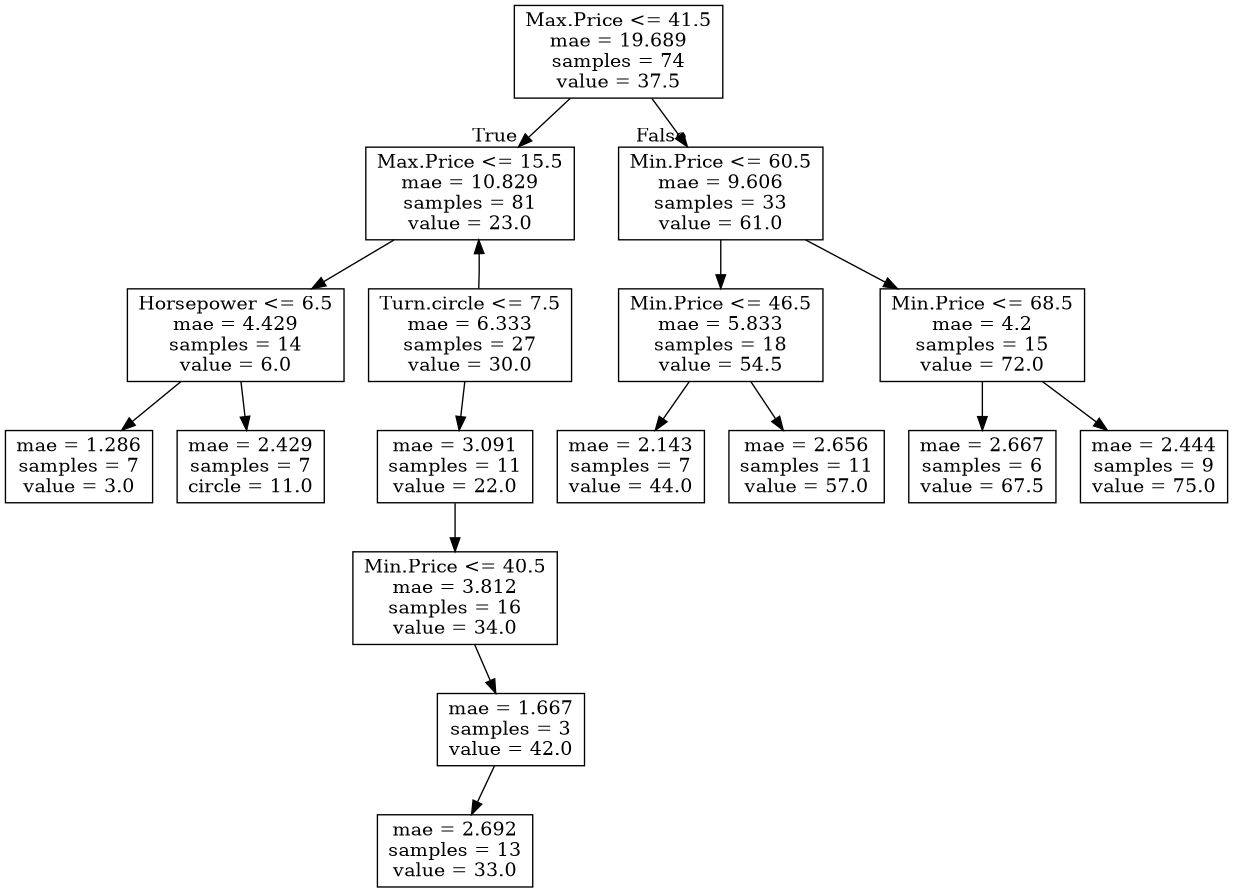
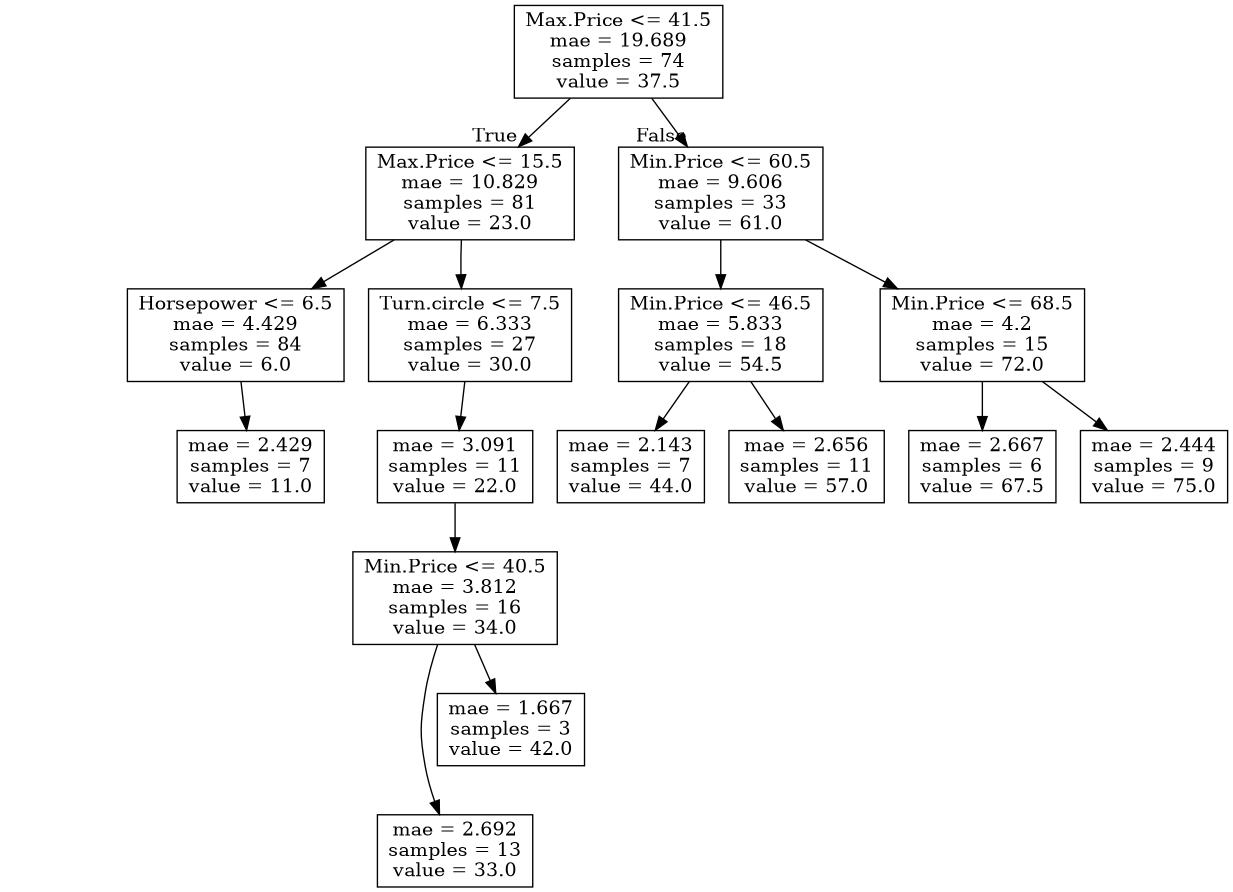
edge "Turn.circle <= 7.5 mae = 6.333 samples = 27 value = 30.0" -> "Max.Price <= 15.5 mae = 10.829 samples = 81 value = 23.0": reversed
node "Horsepower <= 6.5 mae = 4.429 samples = 14 value = 6.0": label "Horsepower <= 6.5 mae = 4.429 samples = 14 value = 6.0" -> "Horsepower <= 6.5 mae = 4.429 samples = 84 value = 6.0"
node "mae = 1.286 samples = 7 value = 3.0": removed
node "mae = 2.429 samples = 7 circle = 11.0": label "mae = 2.429 samples = 7 circle = 11.0" -> "mae = 2.429 samples = 7 value = 11.0"
edge "mae = 1.667 samples = 3 value = 42.0" -> "mae = 2.692 samples = 13 value = 33.0": now "Min.Price <= 40.5 mae = 3.812 samples = 16 value = 34.0" -> "mae = 2.692 samples = 13 value = 33.0"
